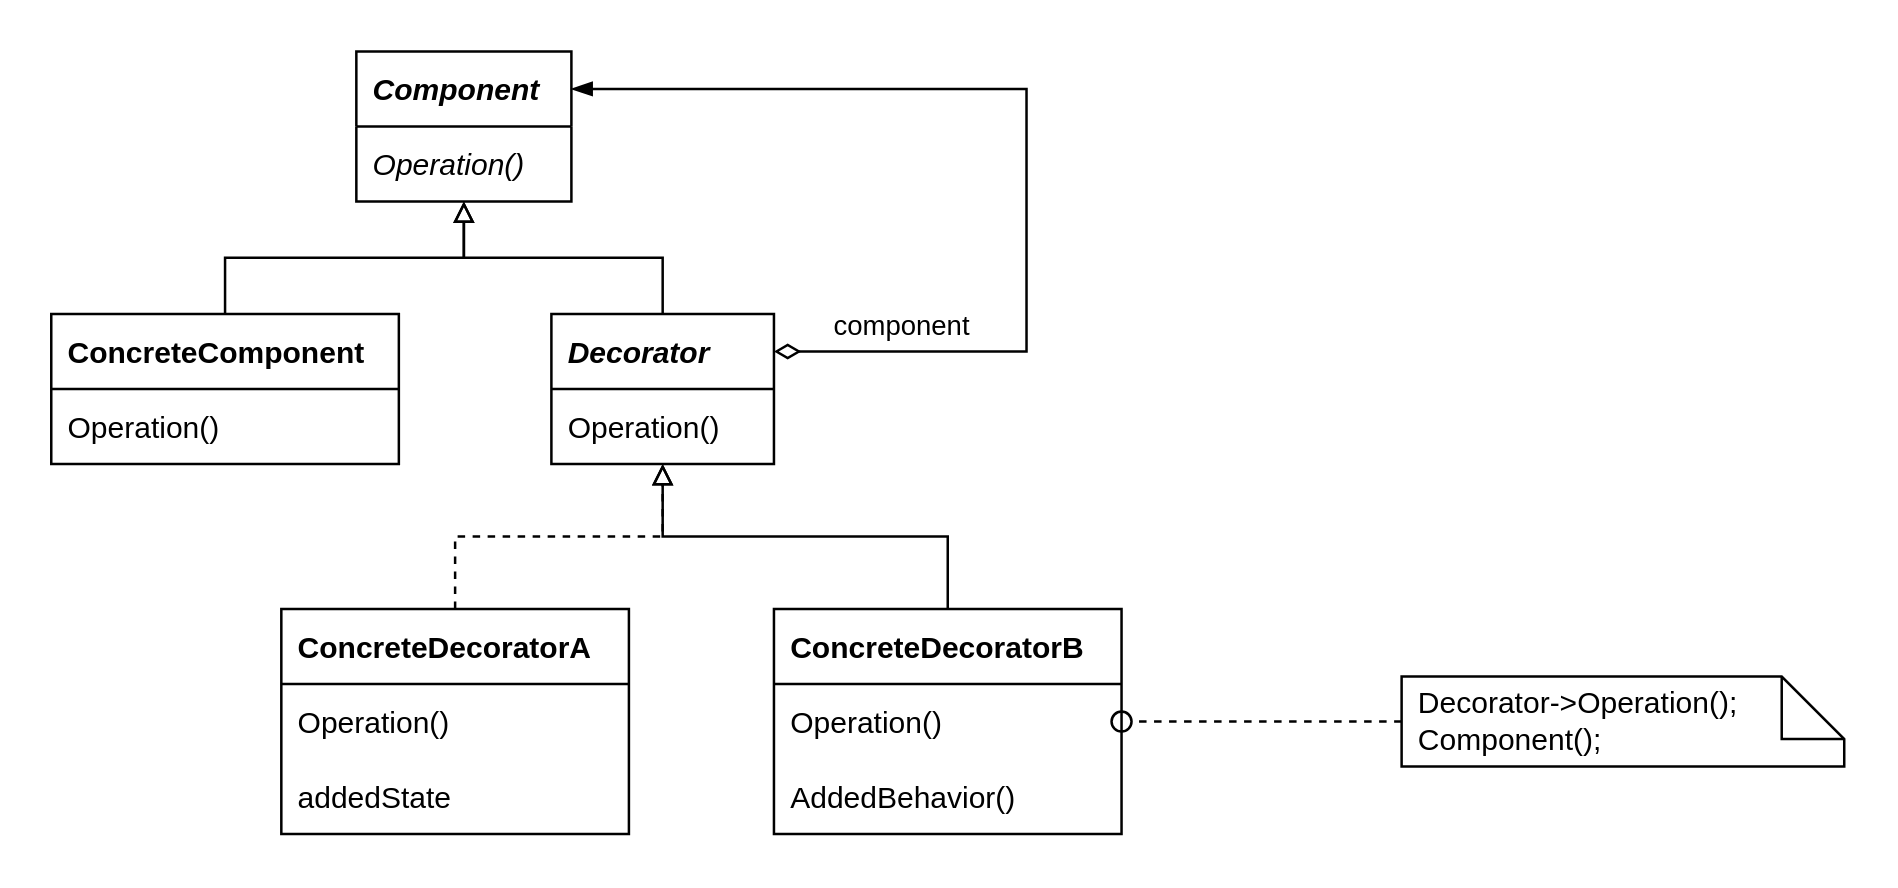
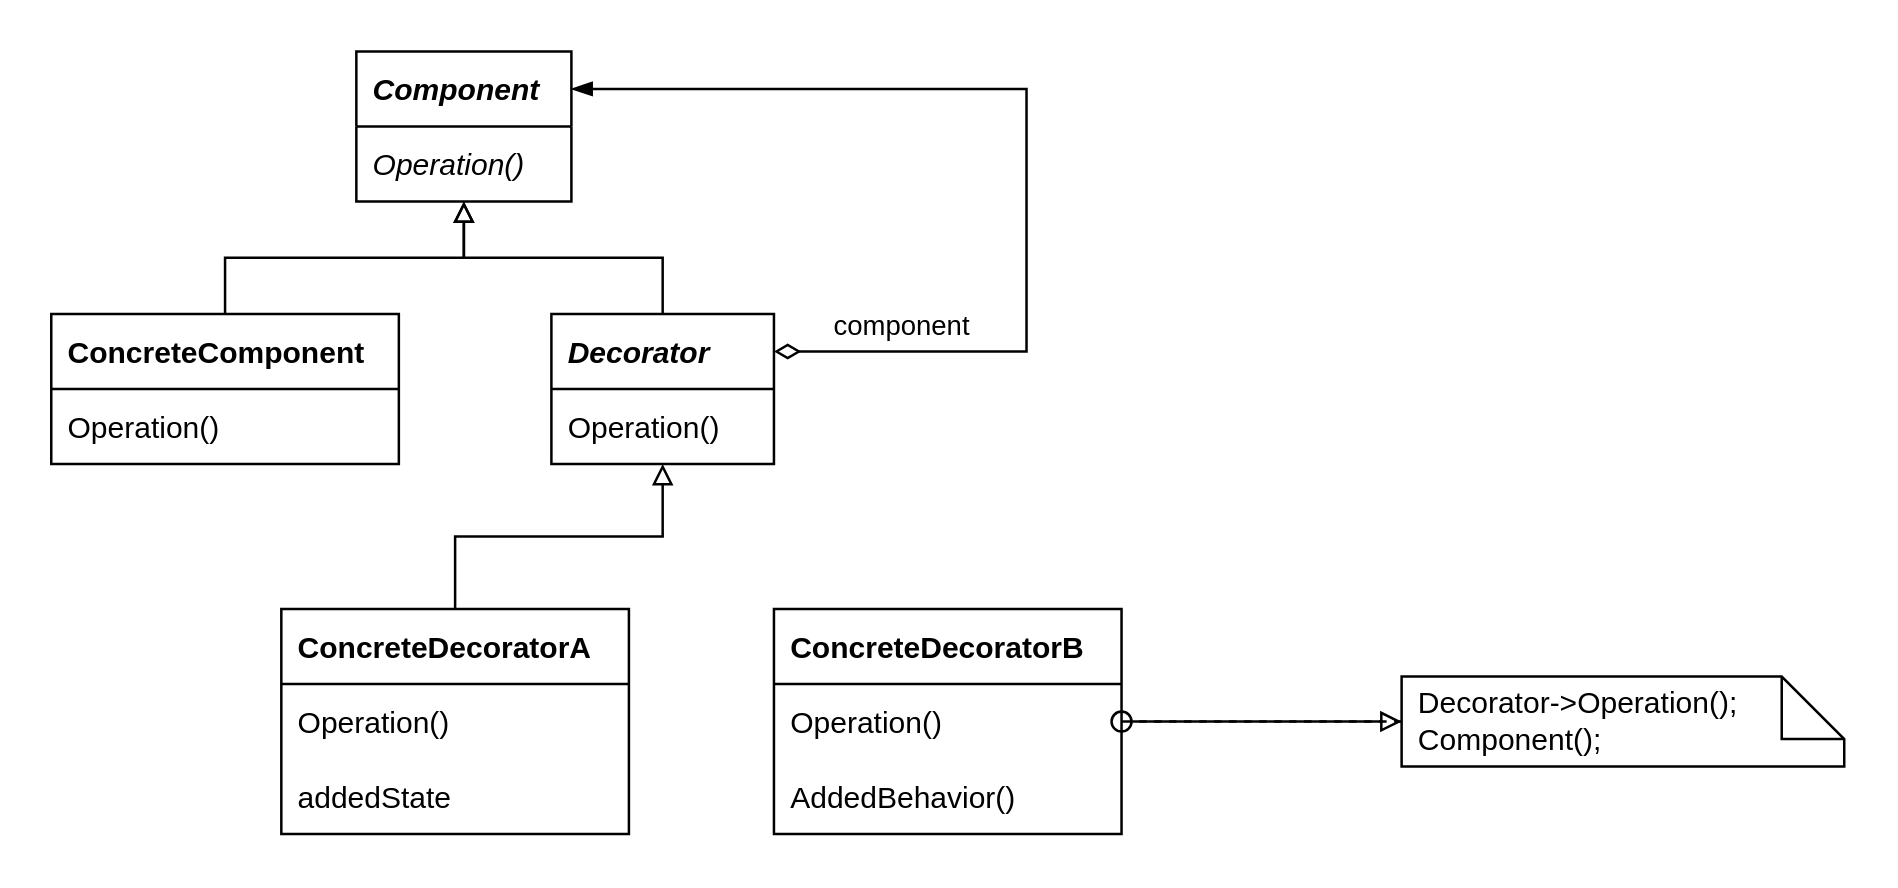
edge "ConcreteDecoratorA" -> "Decorator": style dashed -> solid
edge "ConcreteDecoratorB" -> "Decorator": now "ConcreteDecoratorB" -> "Decorator->Operation(); Component();"
